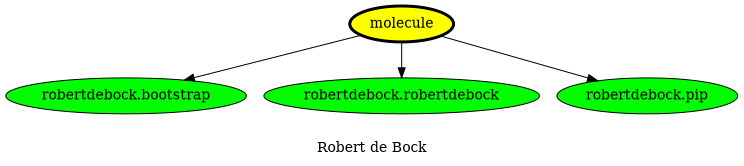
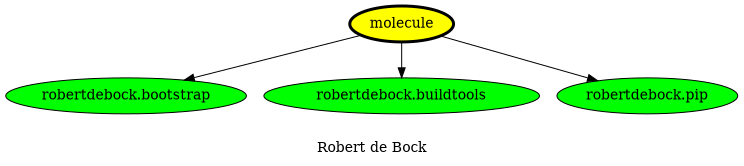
node "robertdebock.robertdebock": label "robertdebock.robertdebock" -> "robertdebock.buildtools"
